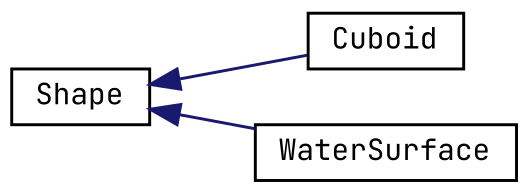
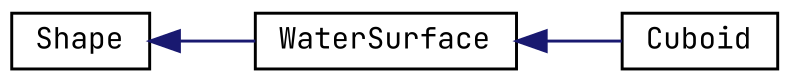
edge "Cuboid" -> "Shape": now "Cuboid" -> "WaterSurface"
